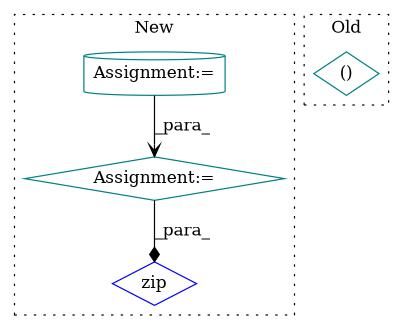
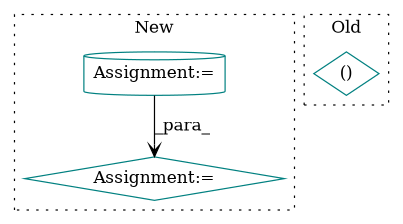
node "zip": removed
